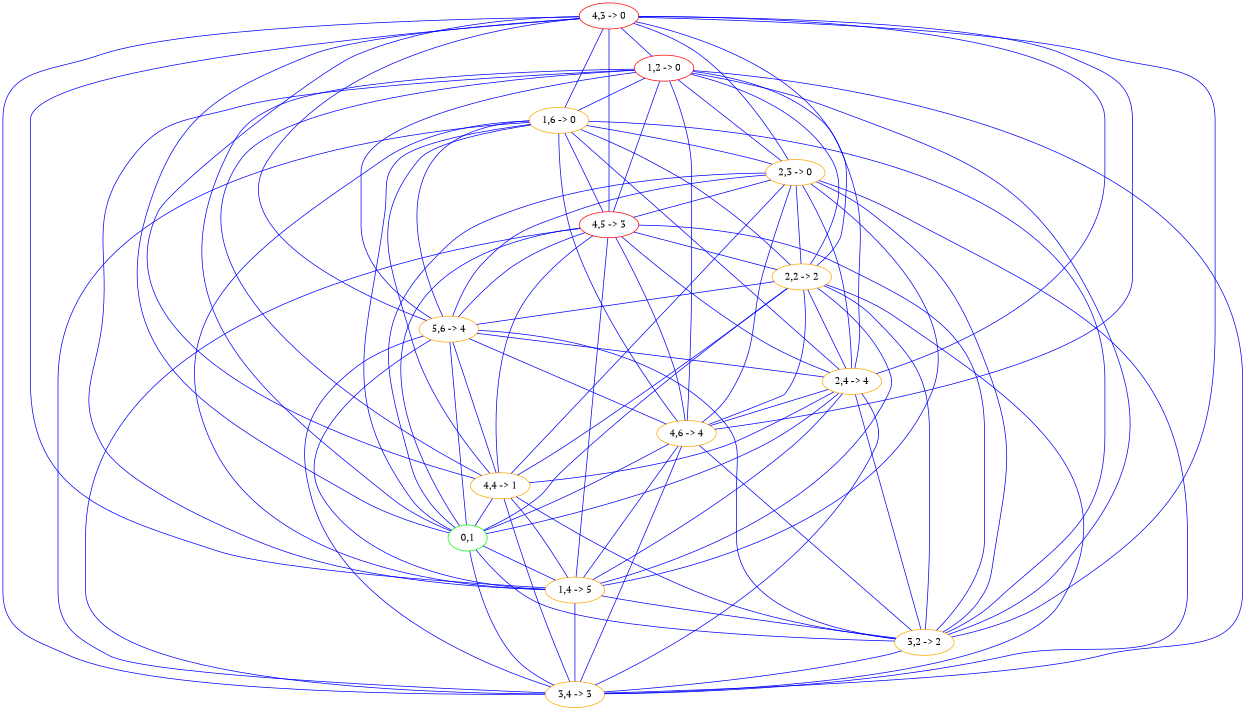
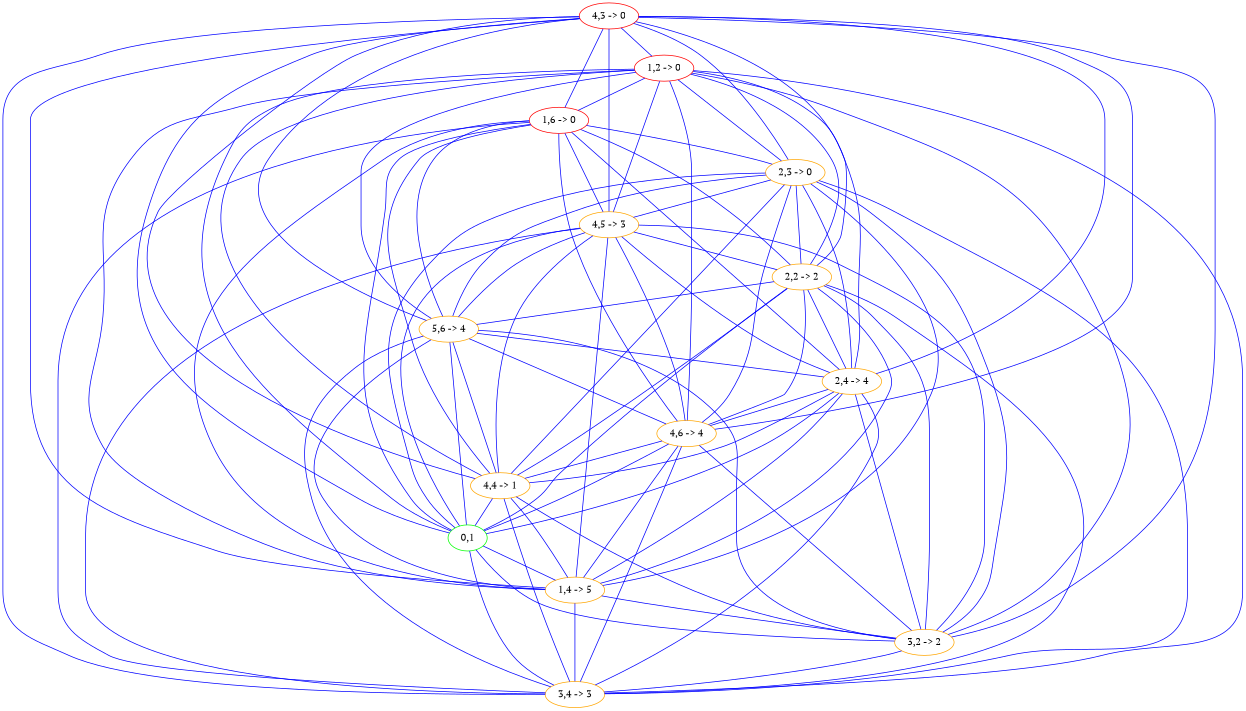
node "1,6 -> 0": color orange -> red
node "4,5 -> 3": color red -> orange
edge "1,6 -> 0" -- "3,2 -> 2": removed
edge "4,6 -> 4" -- "4,4 -> 1": added
